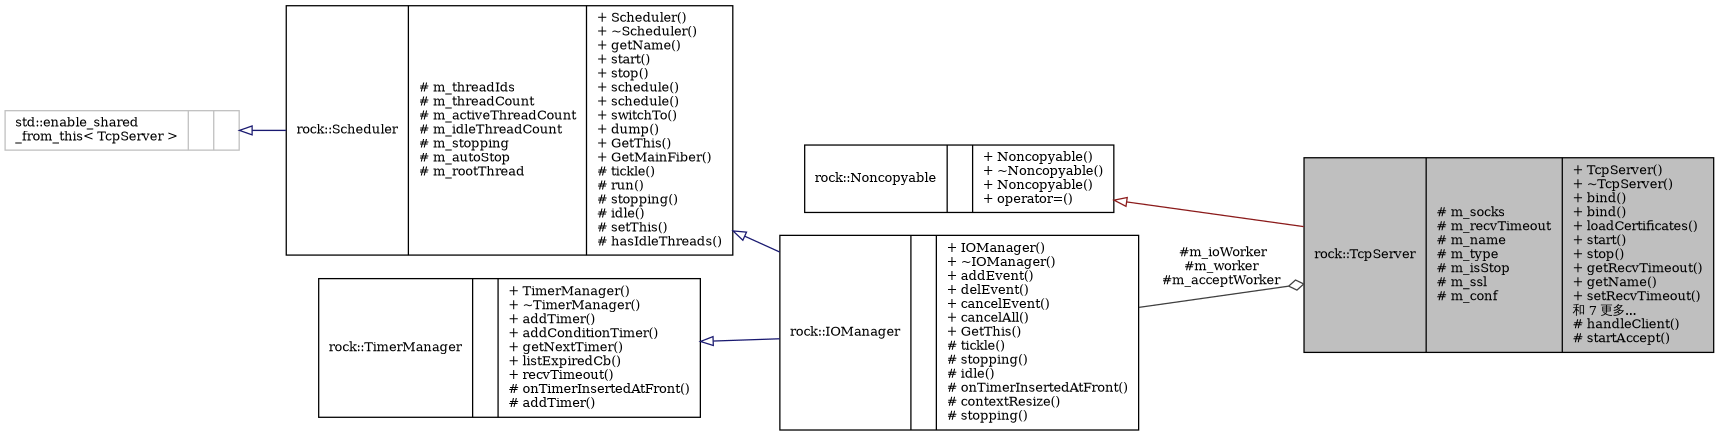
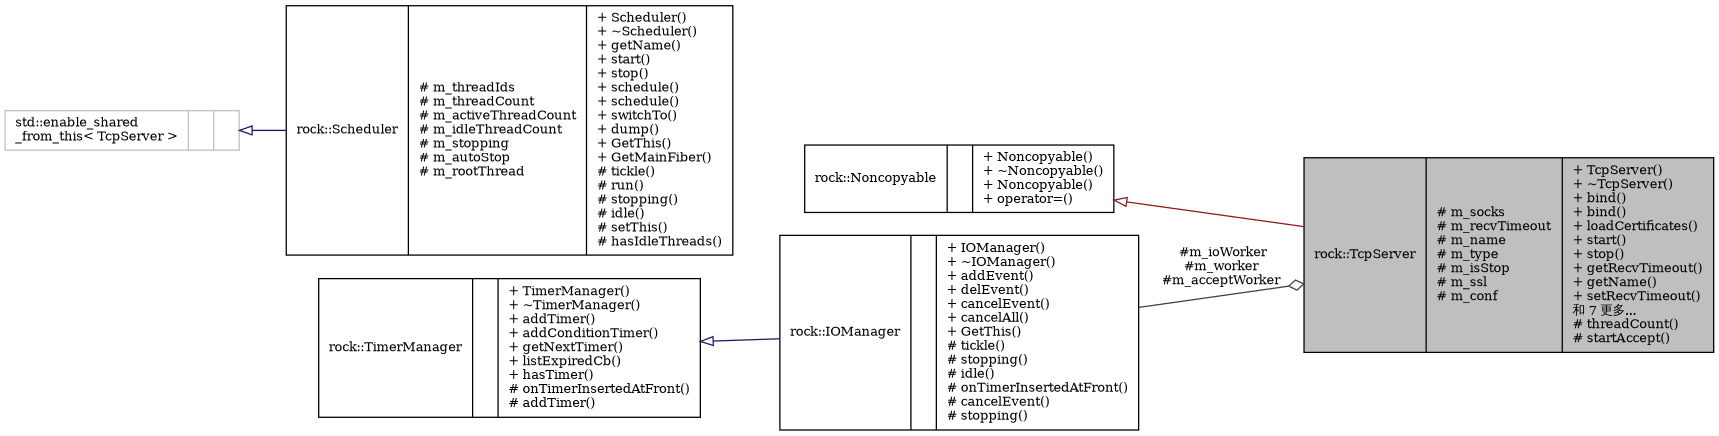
edge "rock::IOManager" -> "rock::Scheduler": removed
node "rock::TcpServer": text "# handleClient()" -> "# threadCount()"
node "rock::TimerManager": text "+ recvTimeout()" -> "+ hasTimer()"
node "rock::IOManager": text "# contextResize()" -> "# cancelEvent()"
